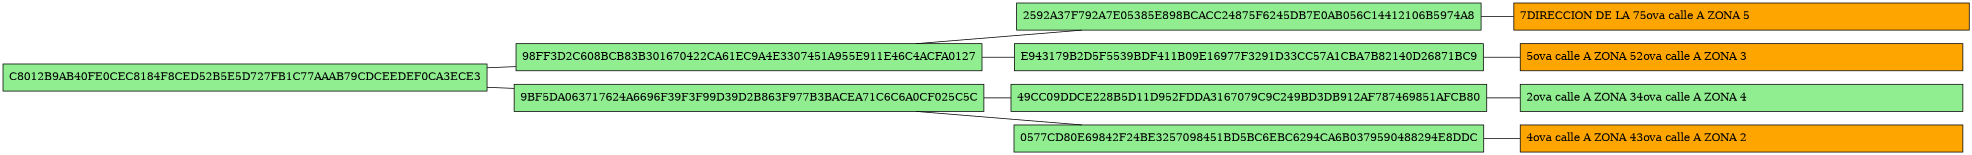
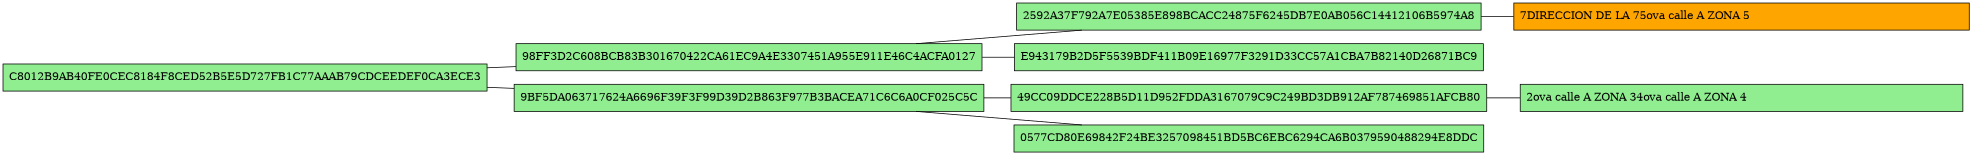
node "5ova calle A ZONA 52ova calle A ZONA 3": removed
node "4ova calle A ZONA 43ova calle A ZONA 2": removed
